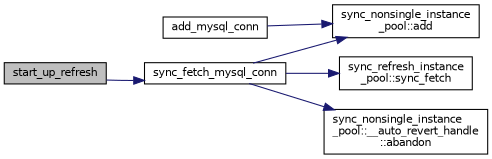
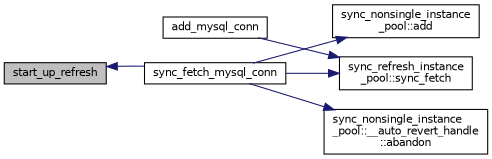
edge "add_mysql_conn" -> "sync_nonsingle_instance _pool::add": now "add_mysql_conn" -> "sync_refresh_instance _pool::sync_fetch"
edge "start_up_refresh" -> "sync_fetch_mysql_conn": reversed
